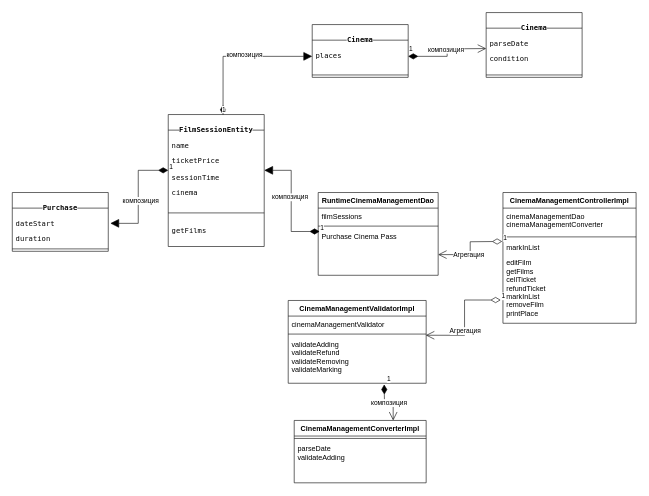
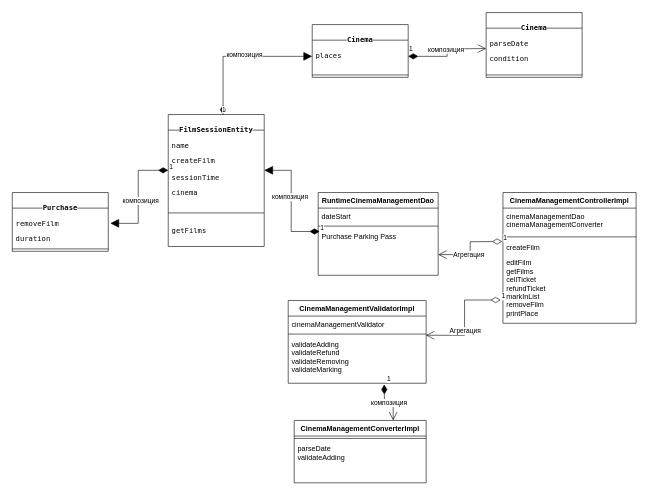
node "name ticketPrice sessionTime cinema": label "name ticketPrice sessionTime cinema" -> "name createFilm sessionTime cinema"
node "filmSessions": label "filmSessions" -> "dateStart"
node "dateStart duration": label "dateStart duration" -> "removeFilm duration"
node "Purchase Cinema Pass": label "Purchase Cinema Pass" -> "Purchase Parking Pass"
node "markInList": label "markInList" -> "createFilm"
